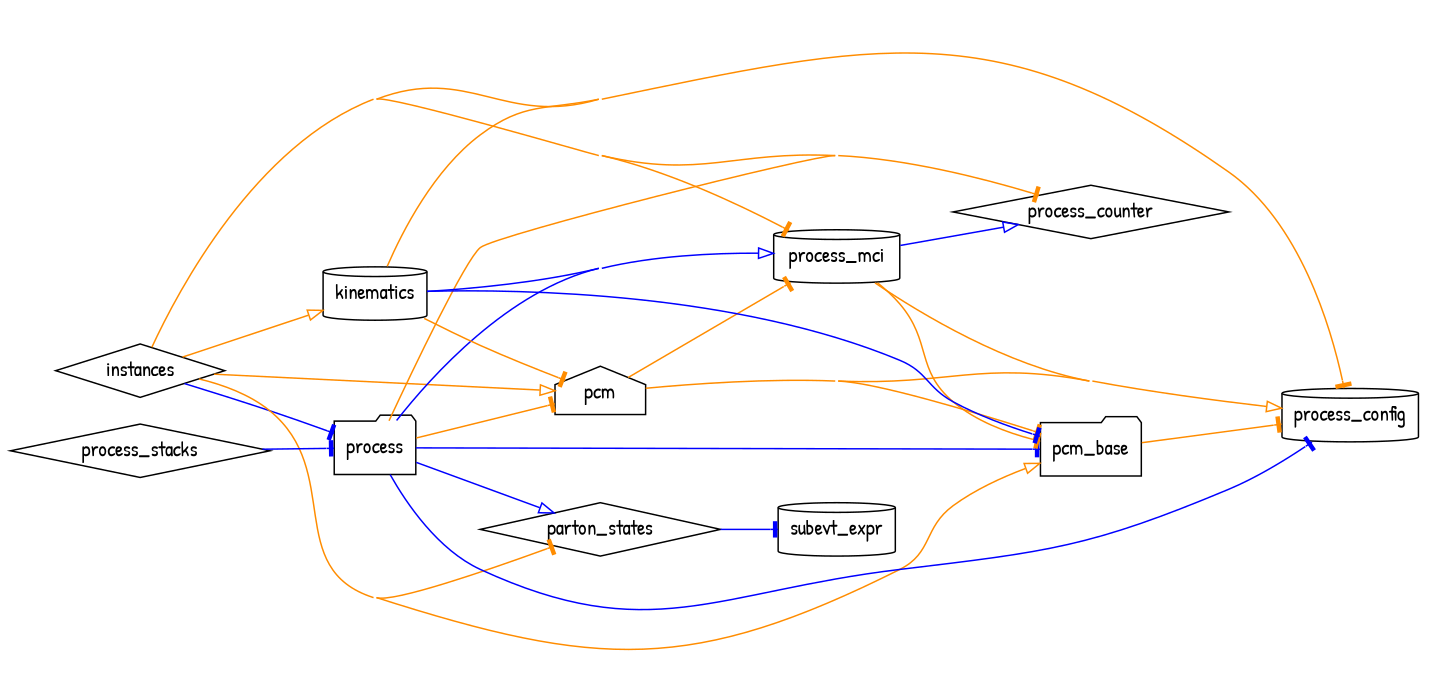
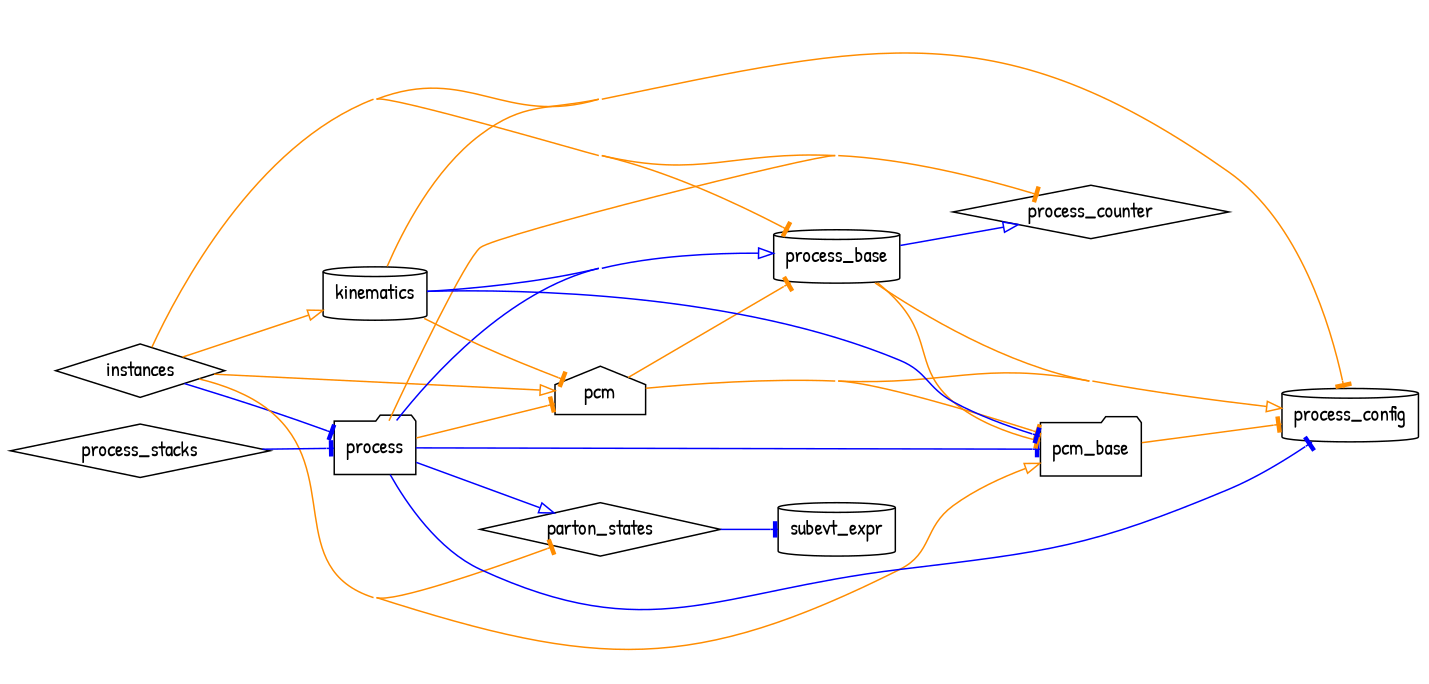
node "process_mci": label "process_mci" -> "process_base"
